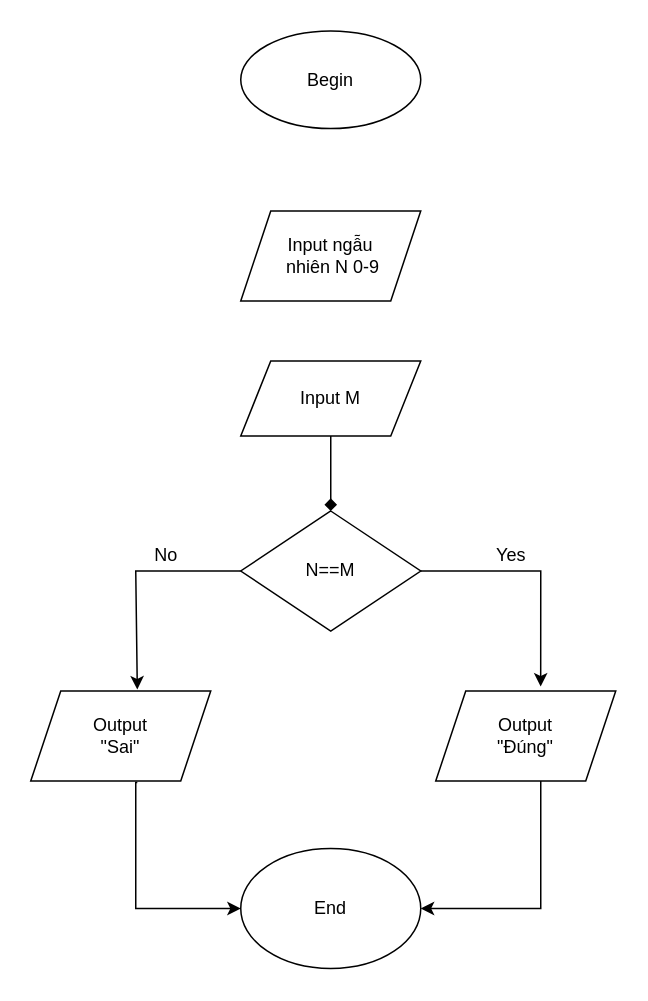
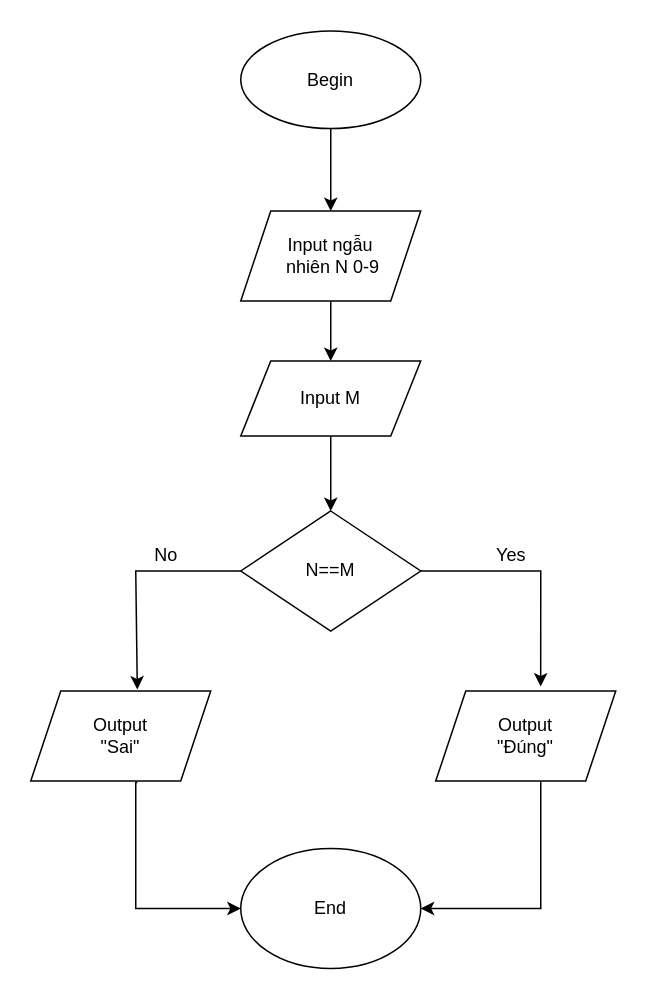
edge "Begin" -> "Input ngẫu nhiên N 0-9": added
edge "Input ngẫu nhiên N 0-9" -> "Input M": added
edge "Input M" -> "N==M": arrowhead diamond -> classic
